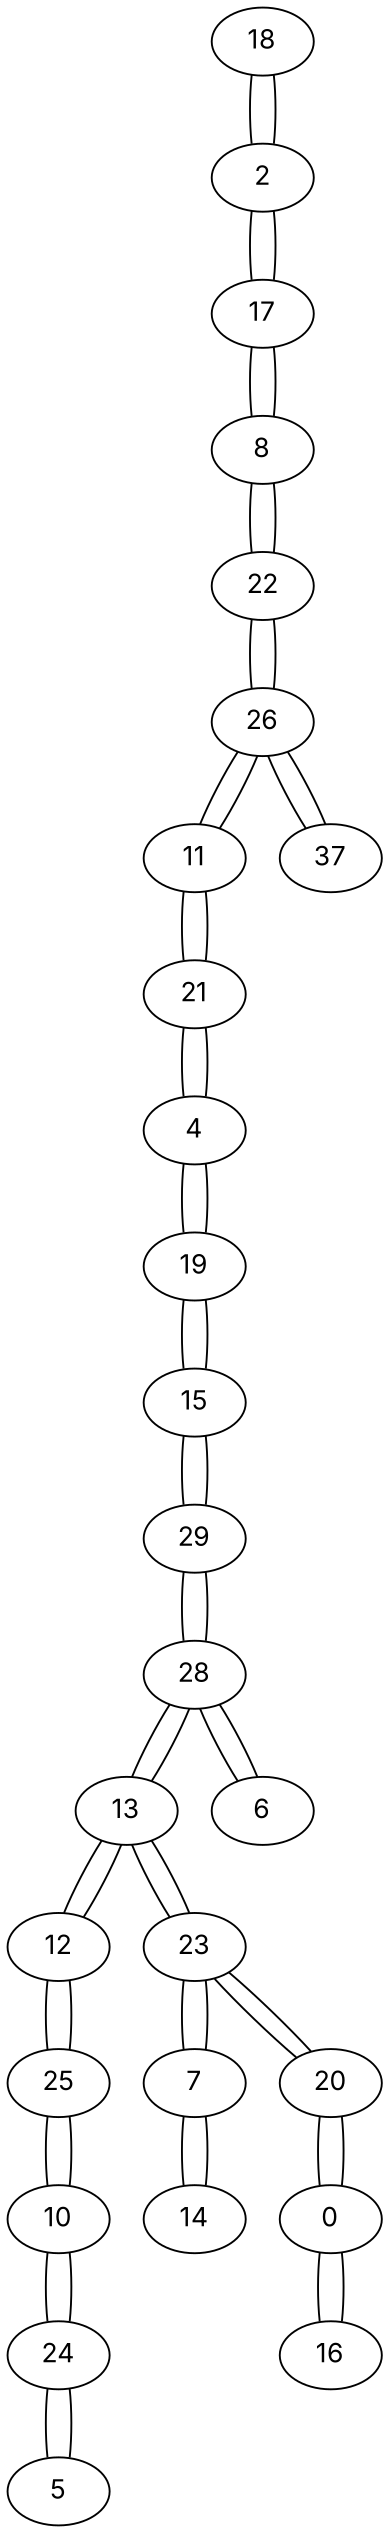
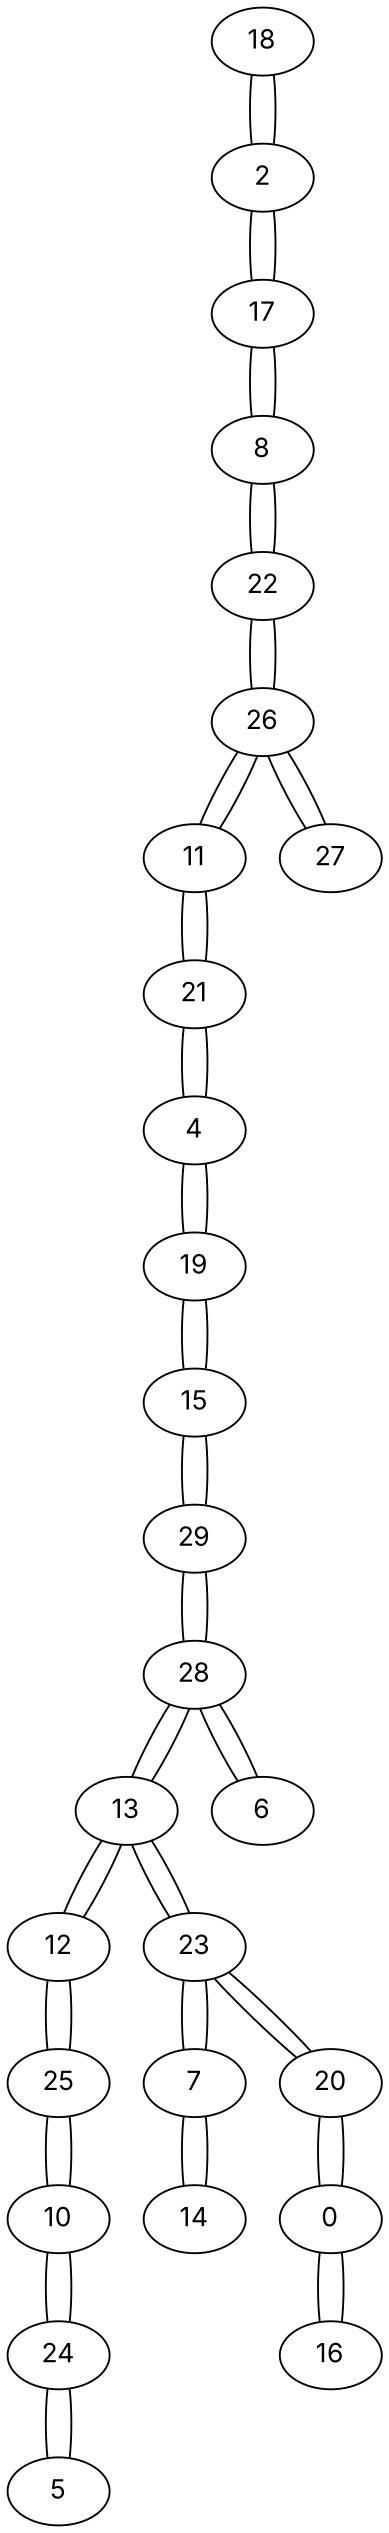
node "37": label "37" -> "27"
